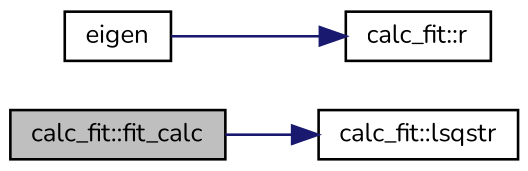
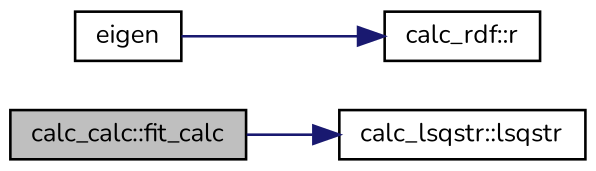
node "calc_fit::r": label "calc_fit::r" -> "calc_rdf::r"
node "calc_fit::fit_calc": label "calc_fit::fit_calc" -> "calc_calc::fit_calc"
node "calc_fit::lsqstr": label "calc_fit::lsqstr" -> "calc_lsqstr::lsqstr"
